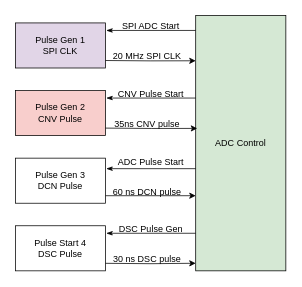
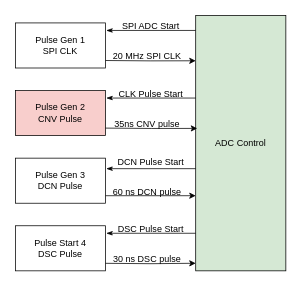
node "Pulse Gen 1 SPI CLK": fillcolor #e1d5e7 -> #ffffff
node "CNV Pulse Start": label "CNV Pulse Start" -> "CLK Pulse Start"
node "ADC Pulse Start": label "ADC Pulse Start" -> "DCN Pulse Start"
node "DSC Pulse Gen": label "DSC Pulse Gen" -> "DSC Pulse Start"
